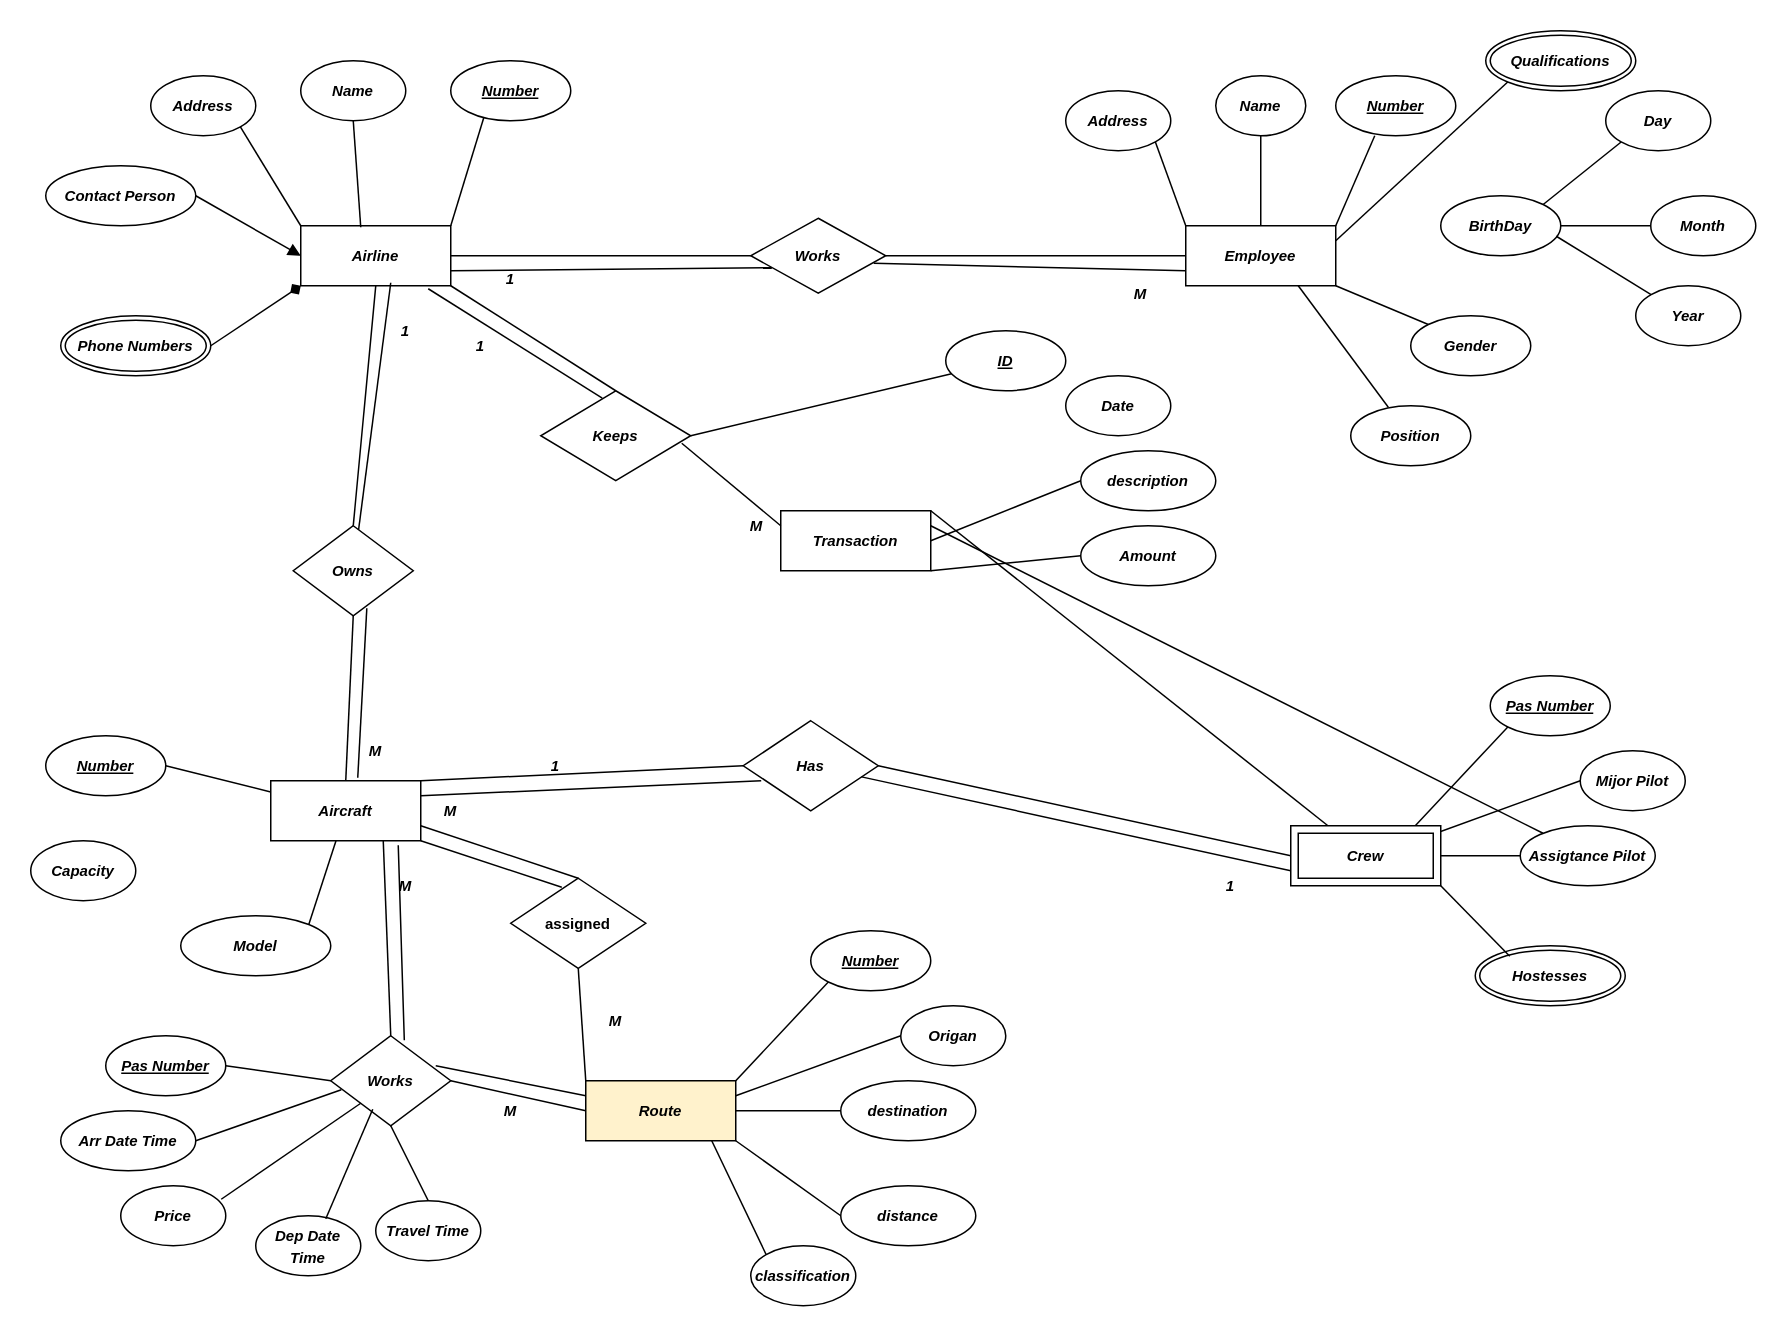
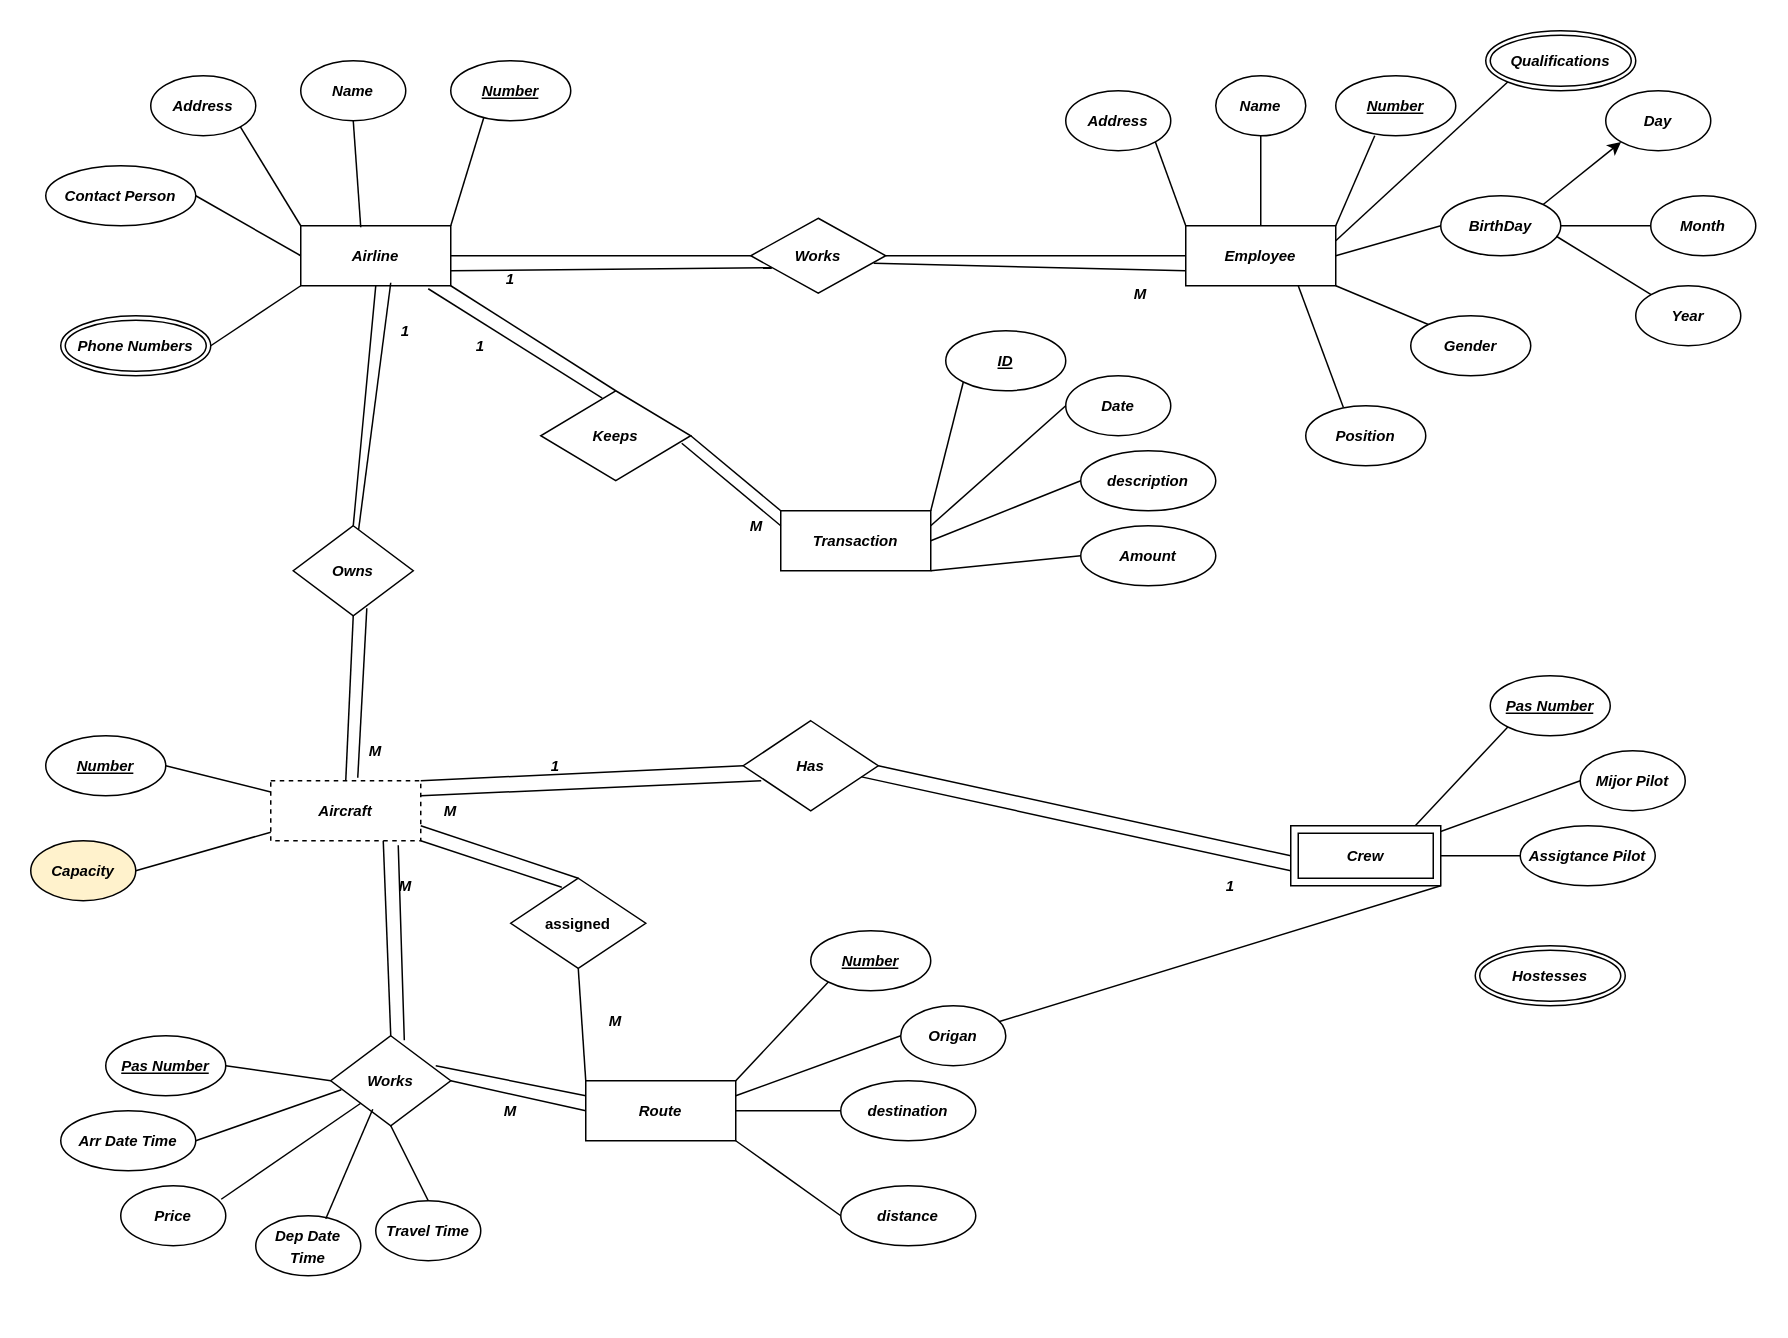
edge "Day" -- "BirthDay": arrowhead none -> classic
edge "BirthDay" -- "Employee": added
edge "Contact Person" -> "Airline": arrowhead block -> none
edge "Phone Numbers" -> "Airline": arrowhead diamond -> none
edge "ID" -- "Keeps": now "Transaction" -- "Keeps"
node "Position": moved (1411, 436) -> (1366, 436)
edge "Transaction" -- "Crew": now "Transaction" -- "ID"
edge "Transaction" -- "Assigtance Pilot": now "Transaction" -- "Date"
node "Aircraft": style solid -> dashed
edge "Aircraft" -- "Capacity": added
node "Capacity": fillcolor #ffffff -> #fff2cc
edge "Aircraft" -- "Model": removed
edge "Crew" -- "Hostesses": now "Crew" -- "Origan"
node "Model": removed
node "Route": fillcolor #fff2cc -> #ffffff
edge "Route" -- "classification": removed
node "classification": removed
